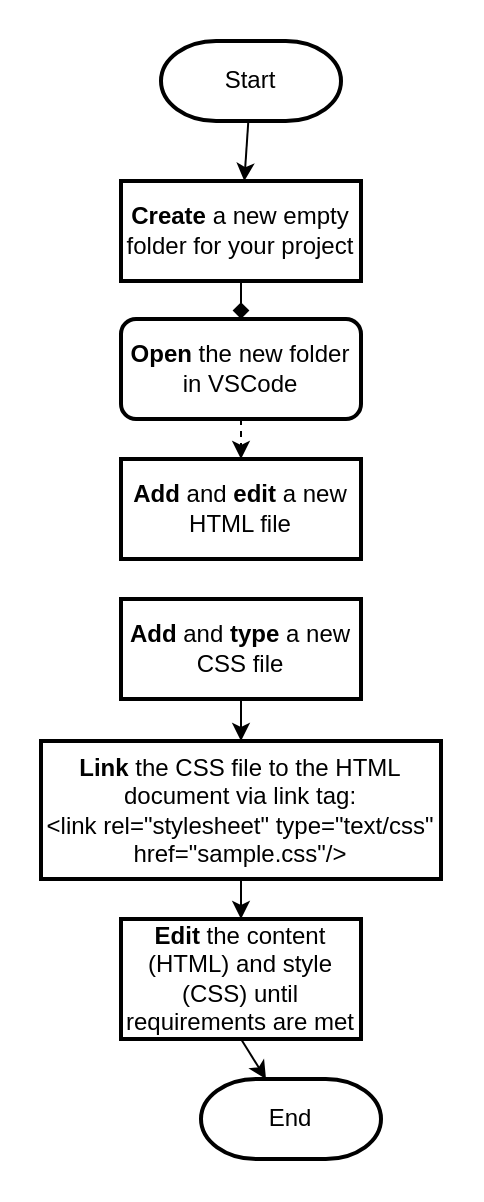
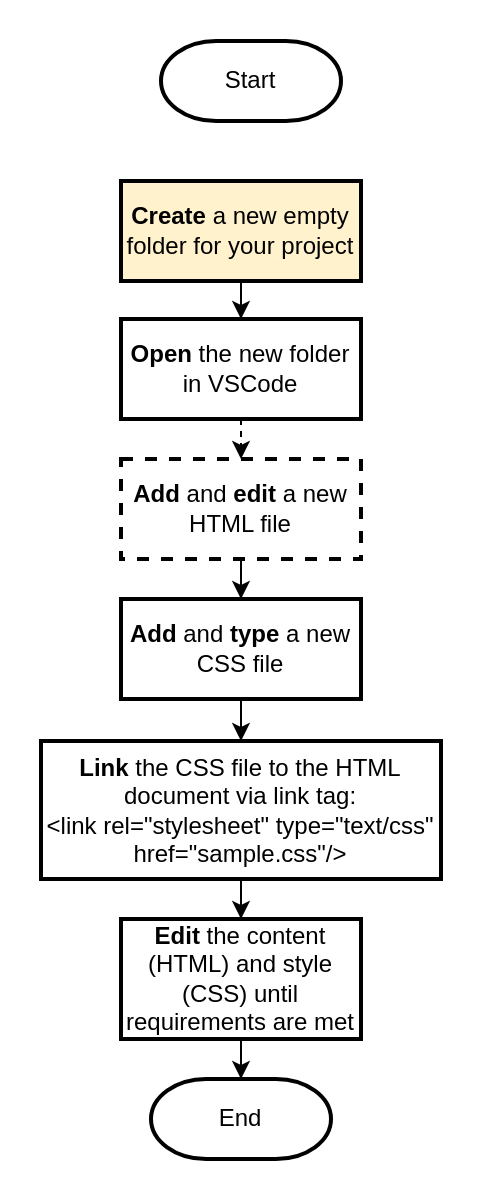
edge "Start" -> "Create a new empty folder for your project": removed
node "Create a new empty folder for your project": fillcolor #ffffff -> #fff2cc
edge "Create a new empty folder for your project" -> "Open the new folder in VSCode": arrowhead diamond -> classic
node "Open the new folder in VSCode": shape rounded rectangle -> rectangle
node "Add and edit a new HTML file": style solid -> dashed
edge "Add and edit a new HTML file" -> "Add and type a new CSS file": added
node "End": moved (291, 1119) -> (241, 1119)
